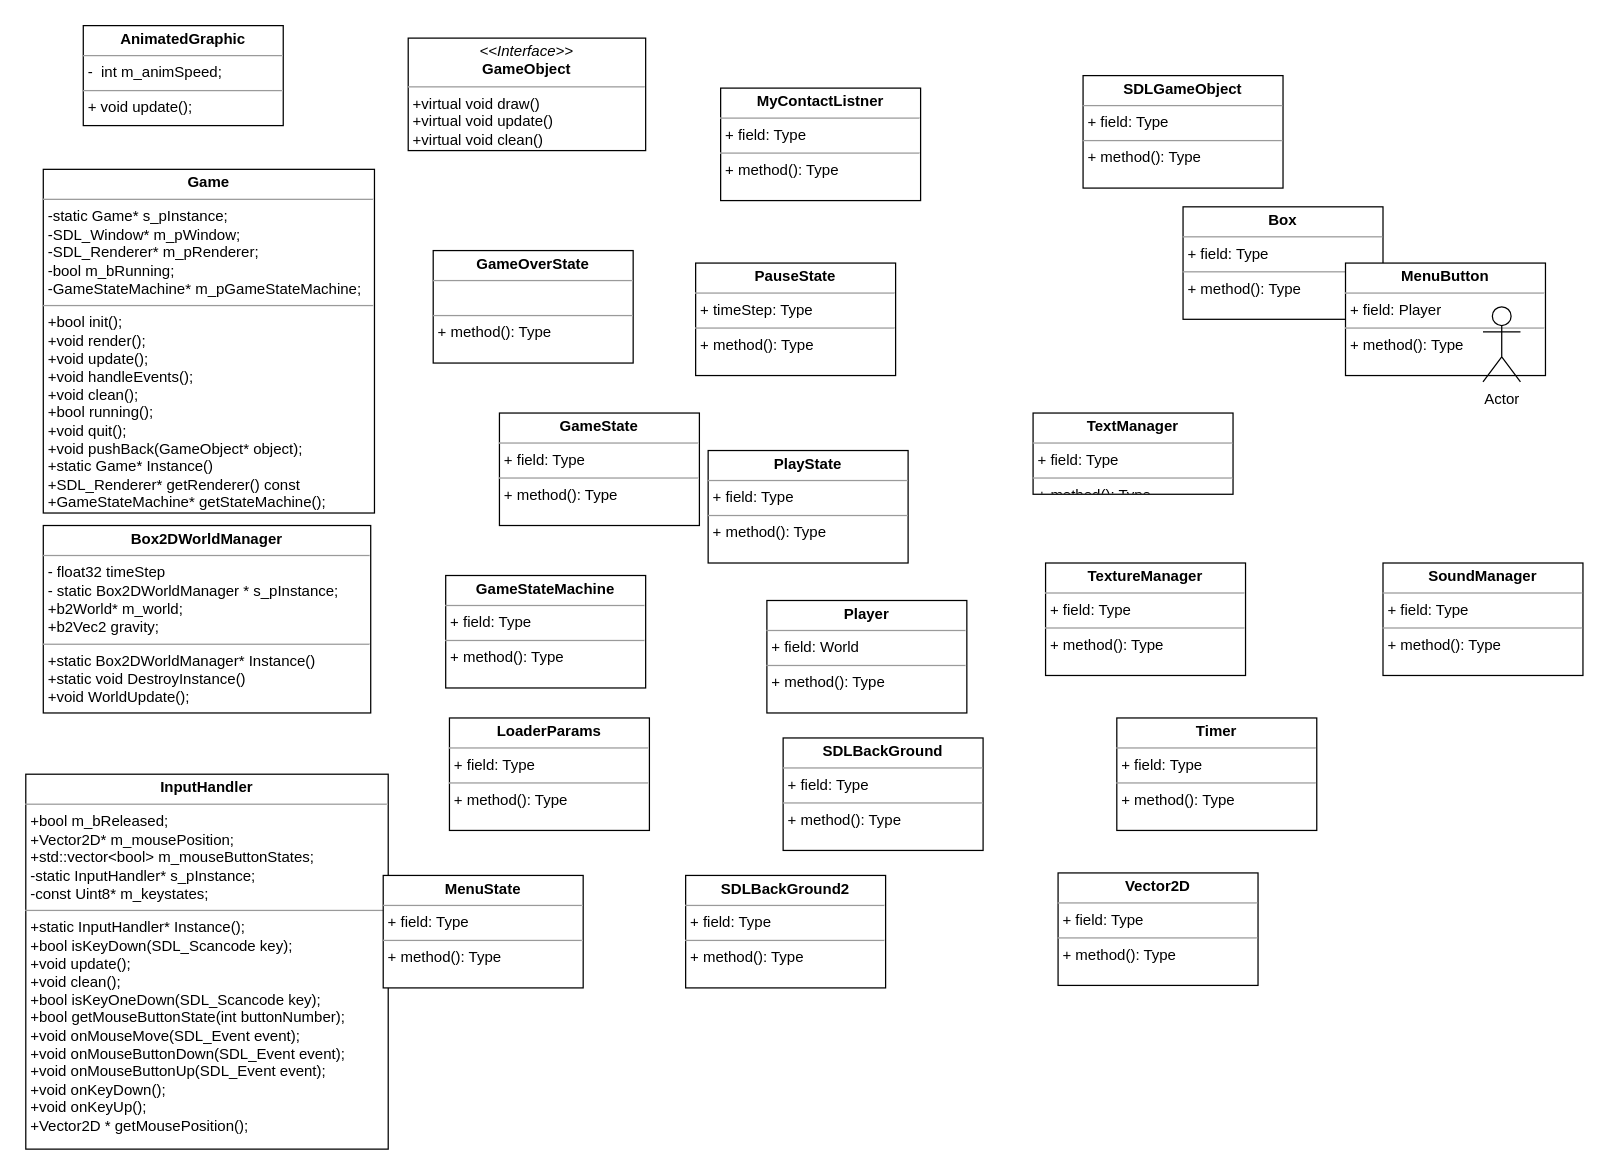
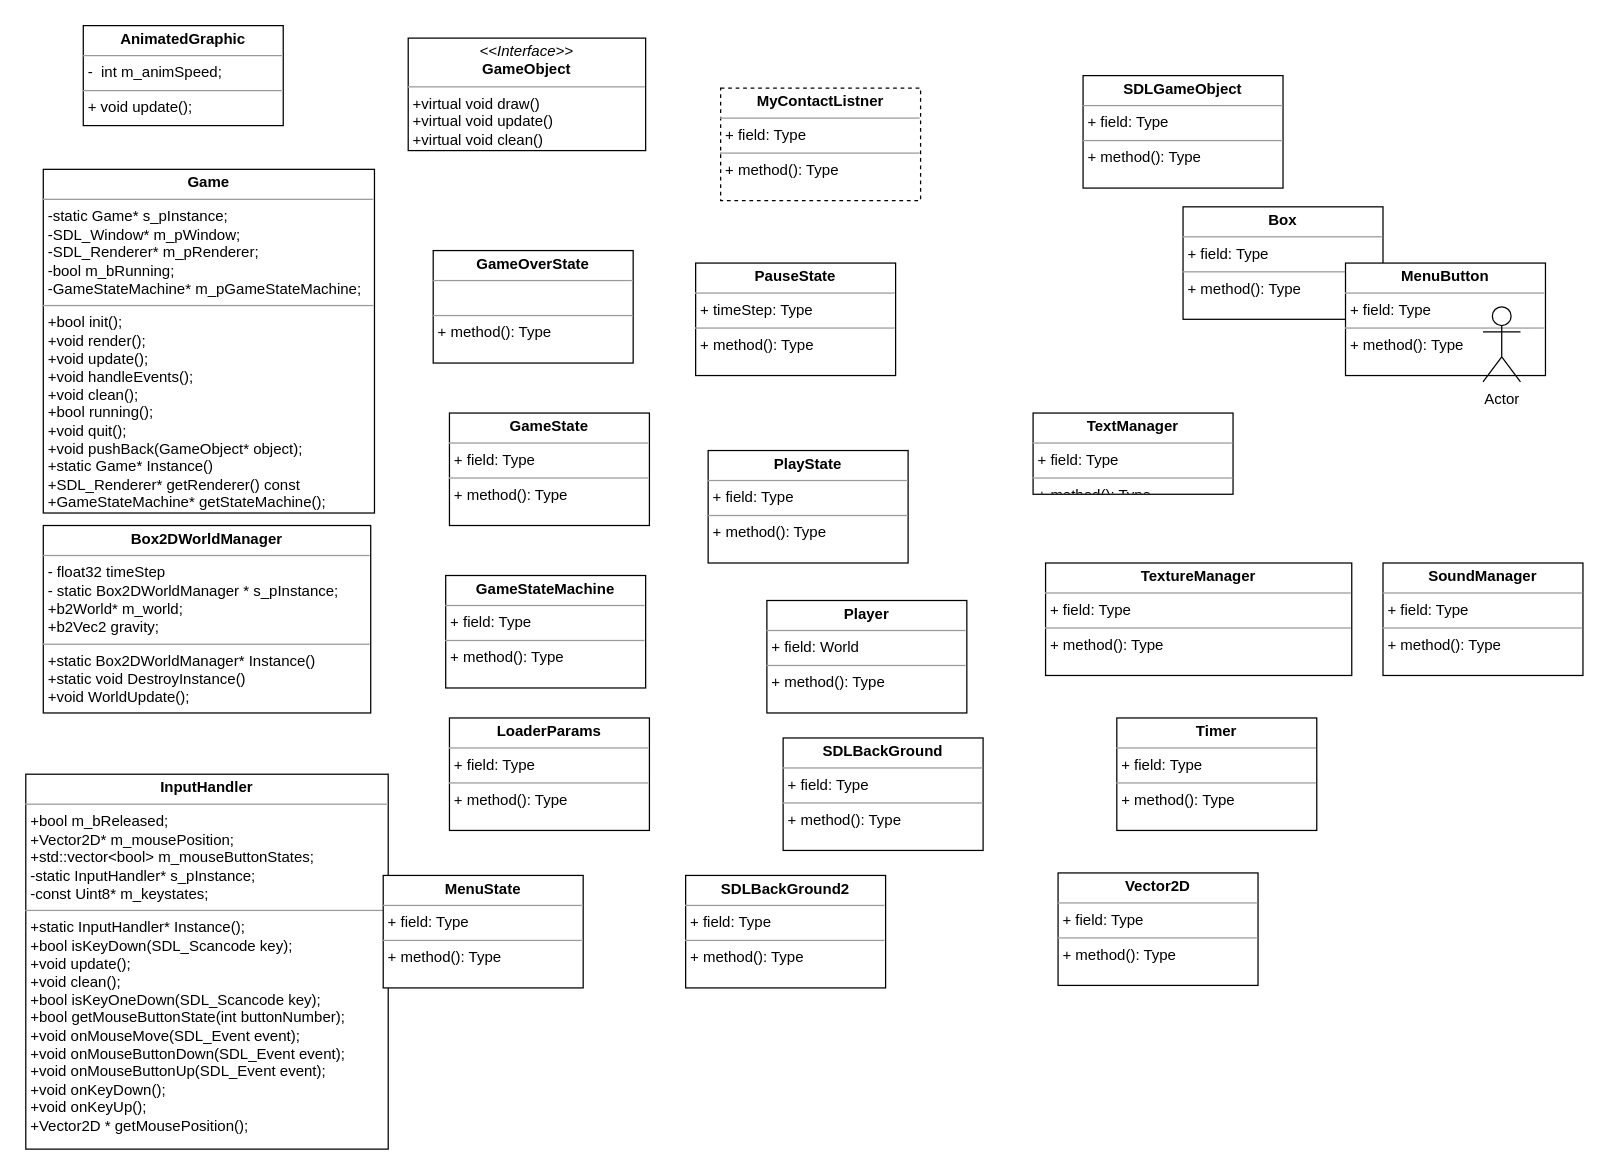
node "MyContactListner + field: Type + method(): Type": style solid -> dashed
node "MenuButton + field: Player + method(): Type": label "MenuButton + field: Player + method(): Type" -> "MenuButton + field: Type + method(): Type"
node "GameState + field: Type + method(): Type": moved (599, 469) -> (549, 469)
node "TextureManager + field: Type + method(): Type": size 200x113 -> 306x113
